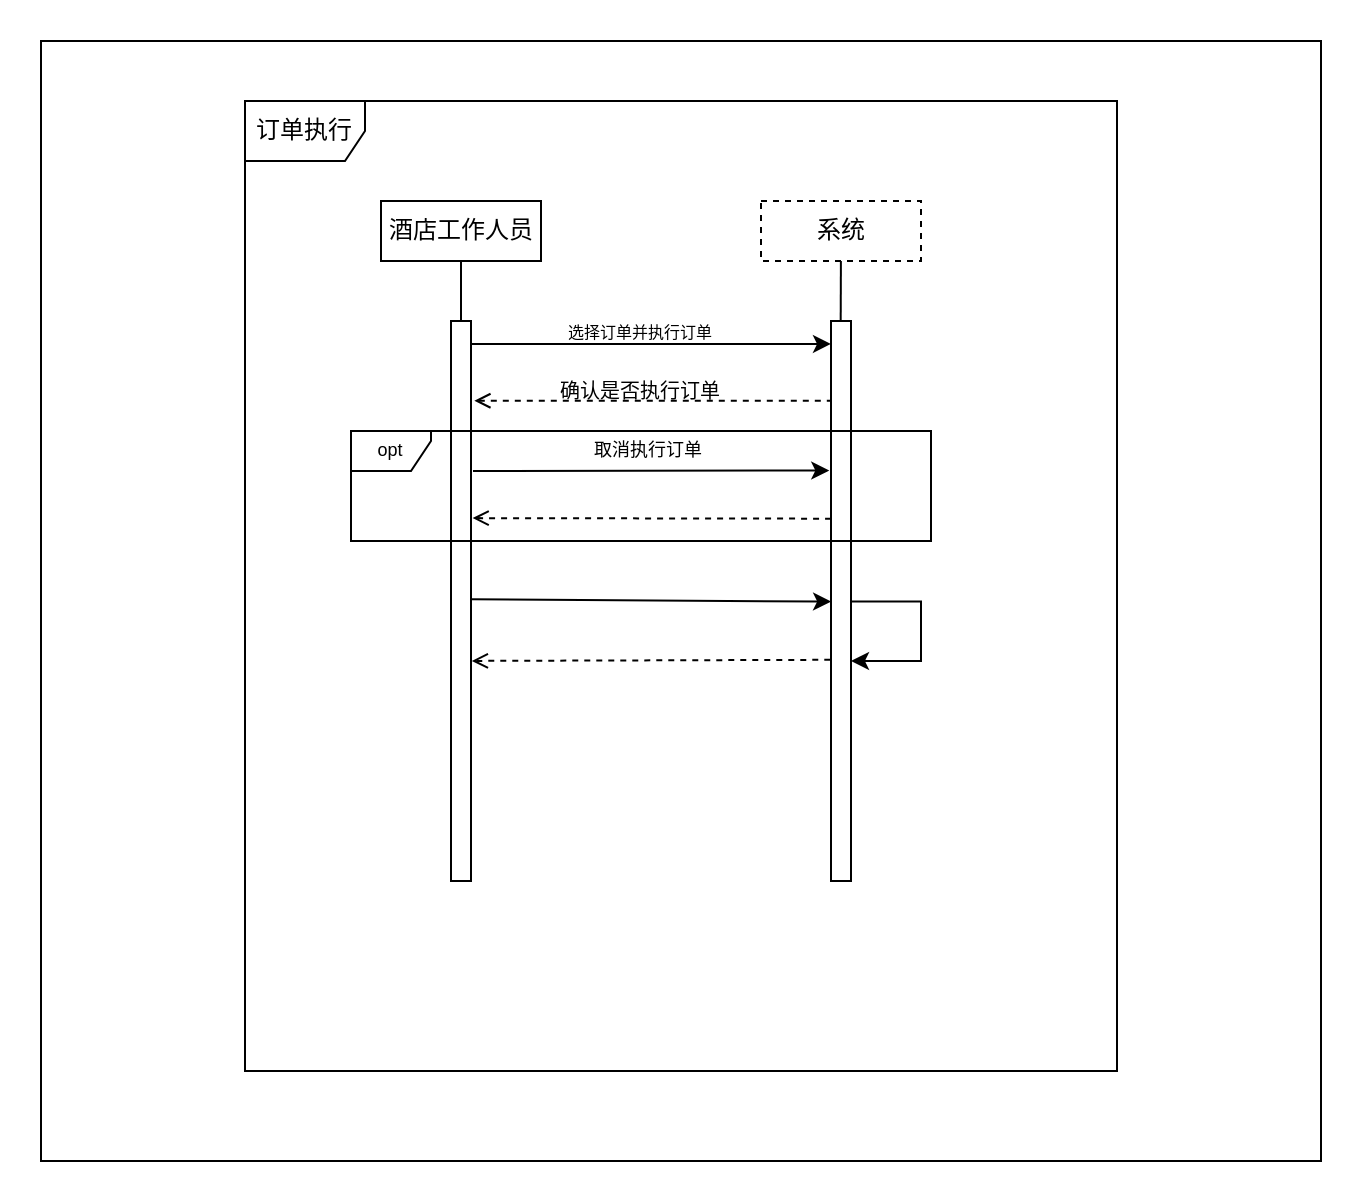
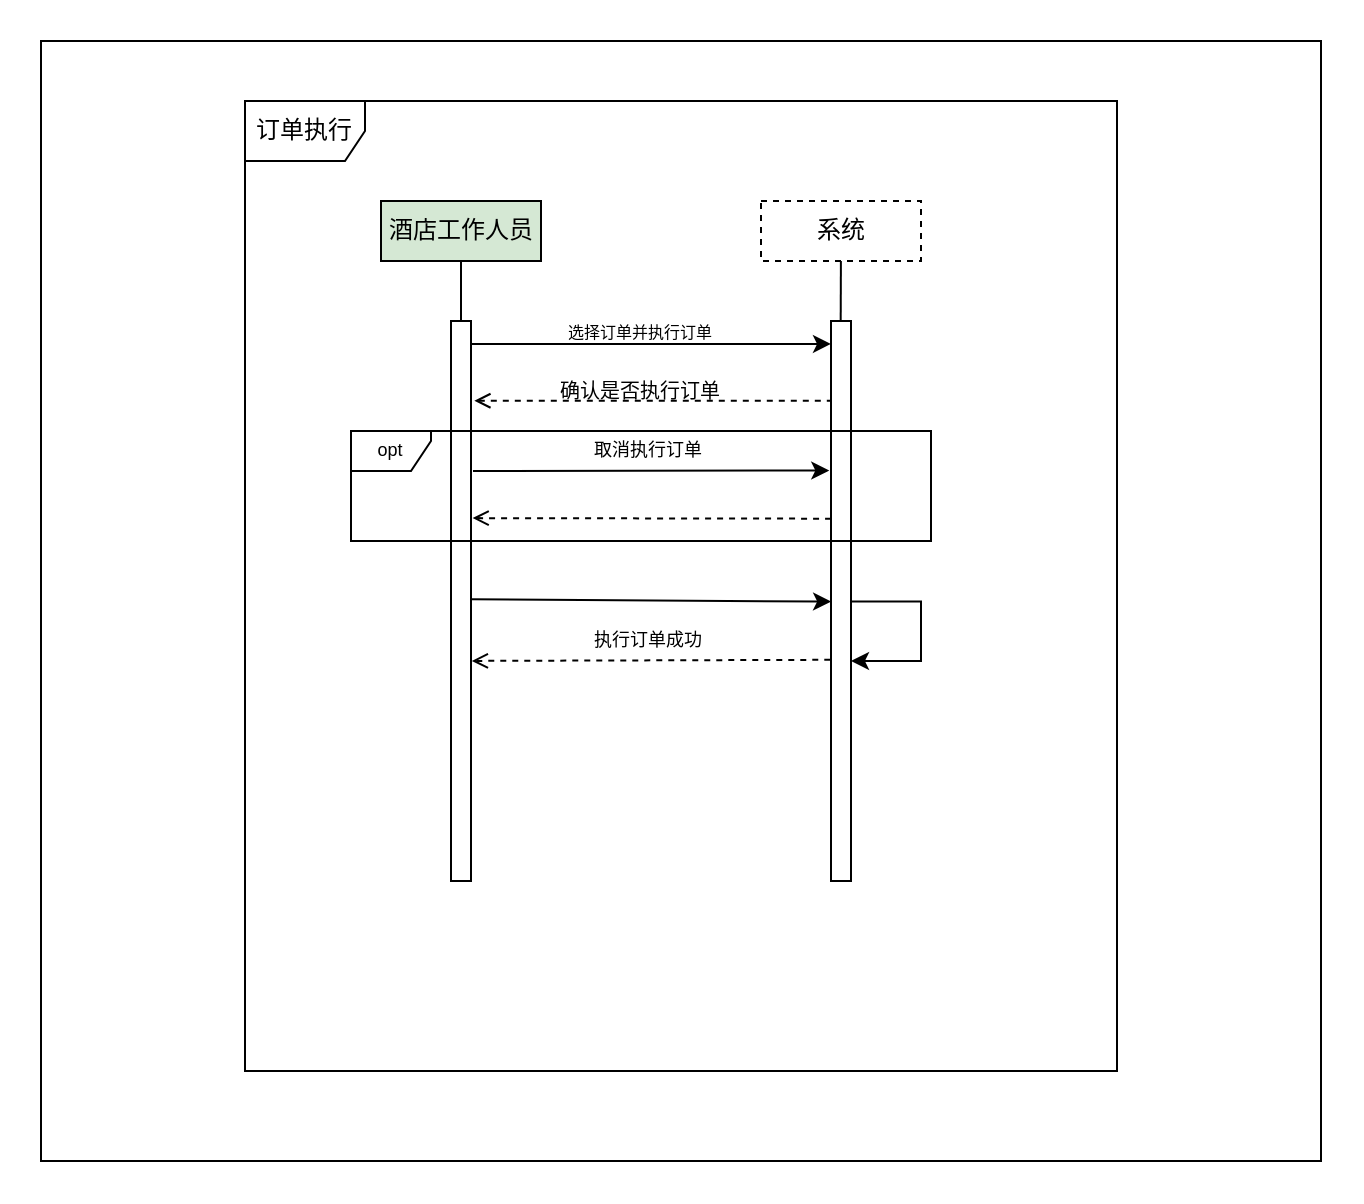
node "酒店工作人员": fillcolor #ffffff -> #d5e8d4
node "执行订单成功": added
